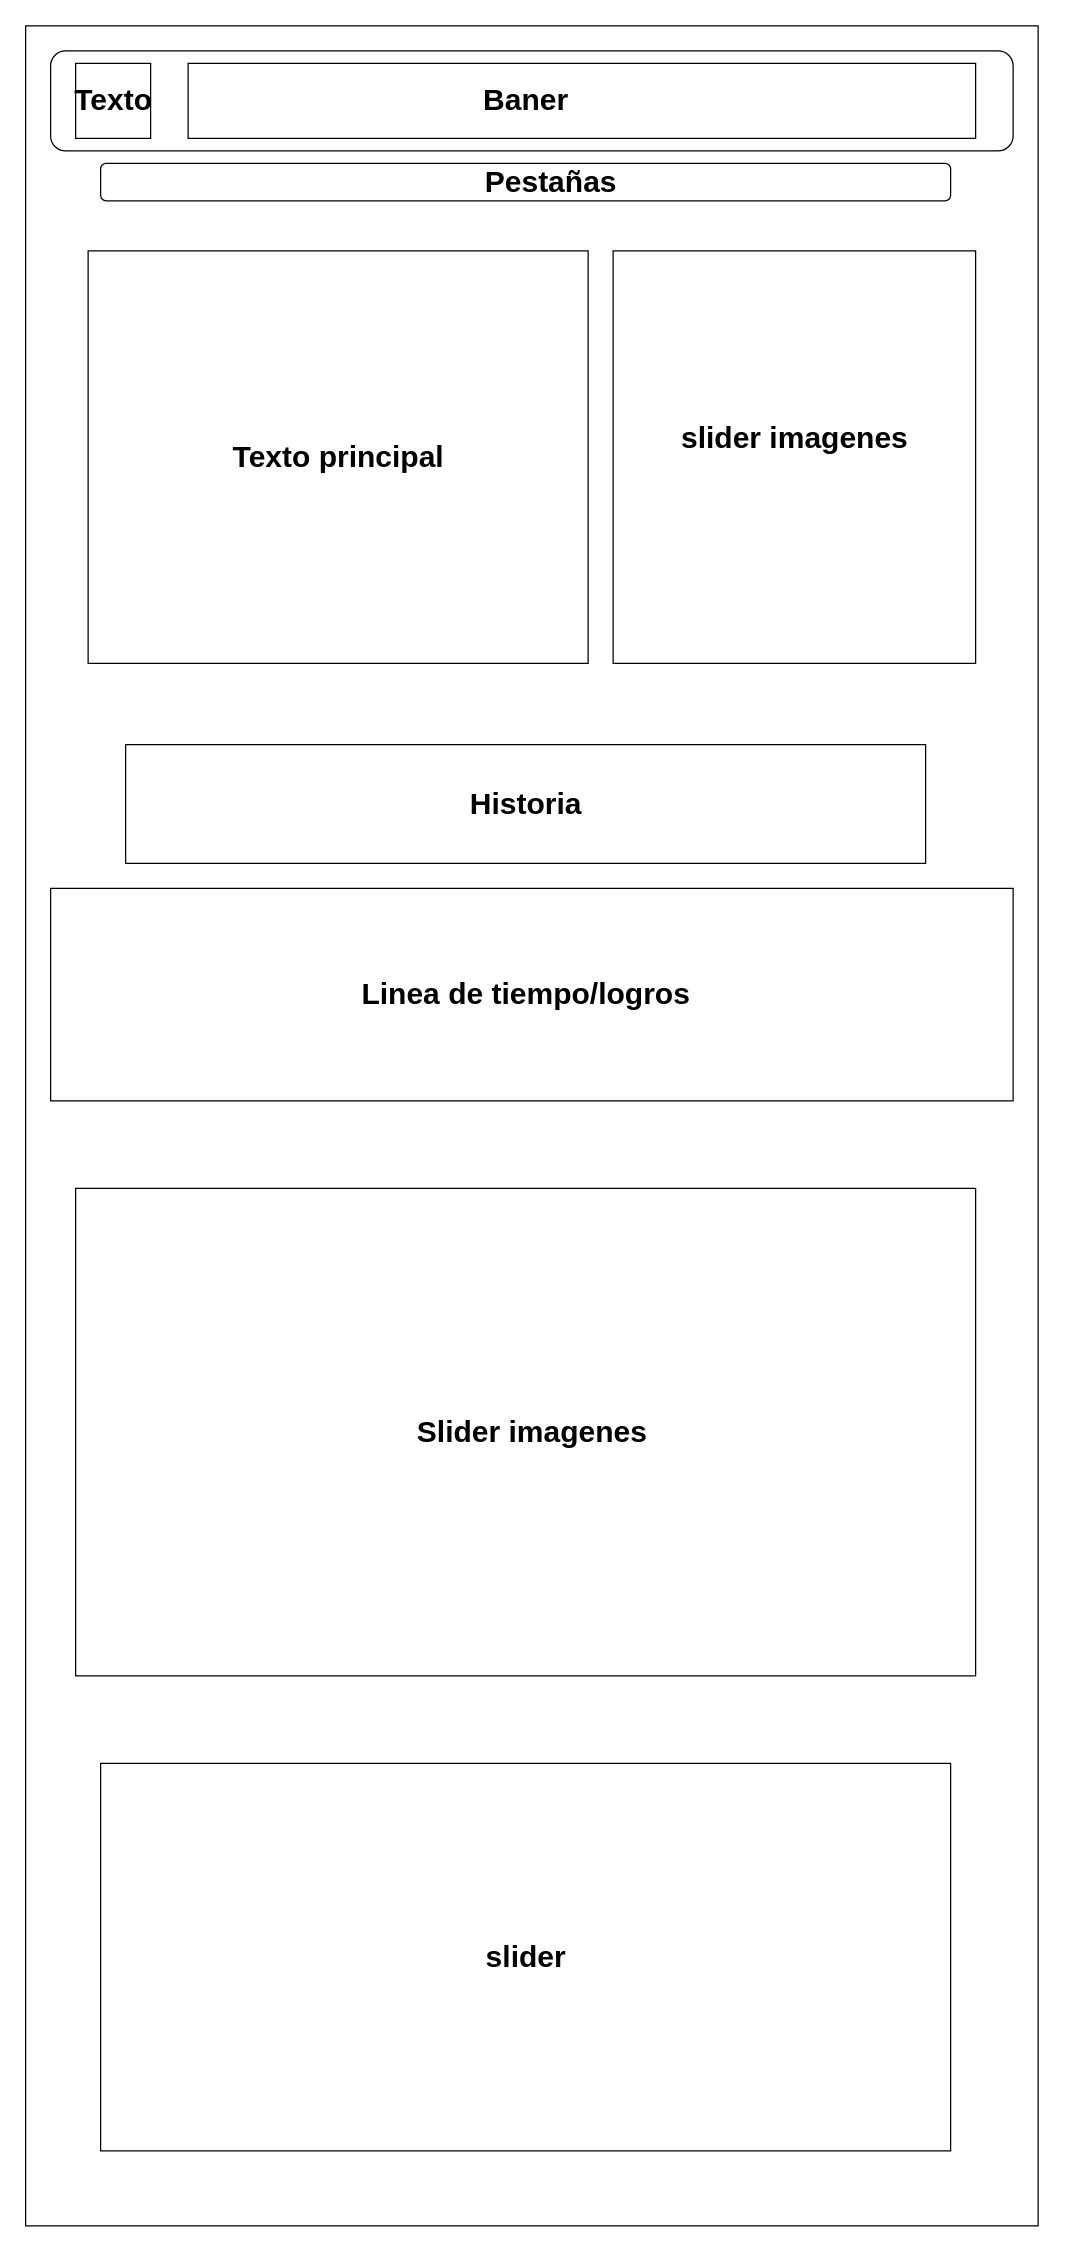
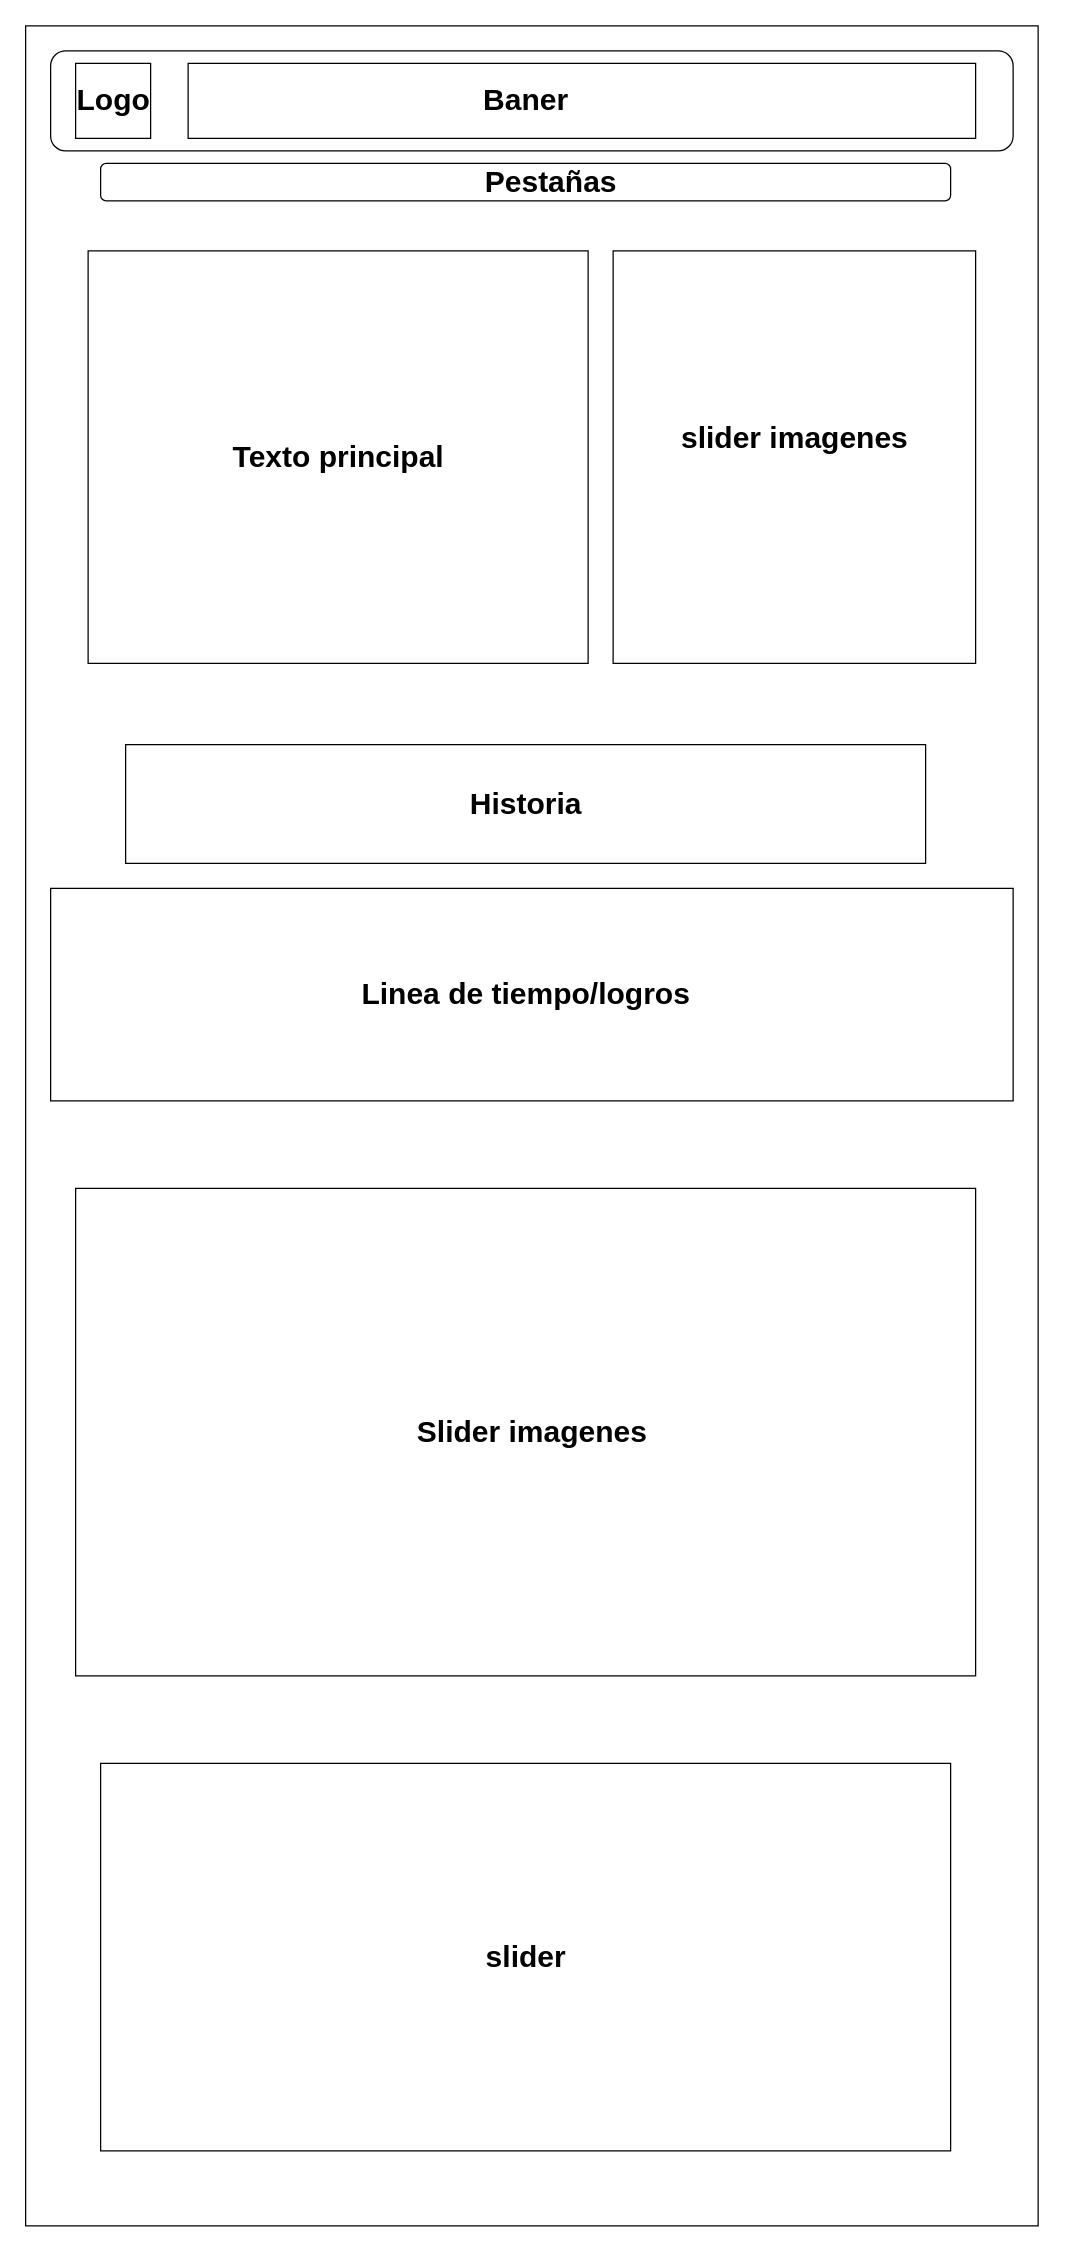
node "Texto": label "Texto" -> "Logo"
